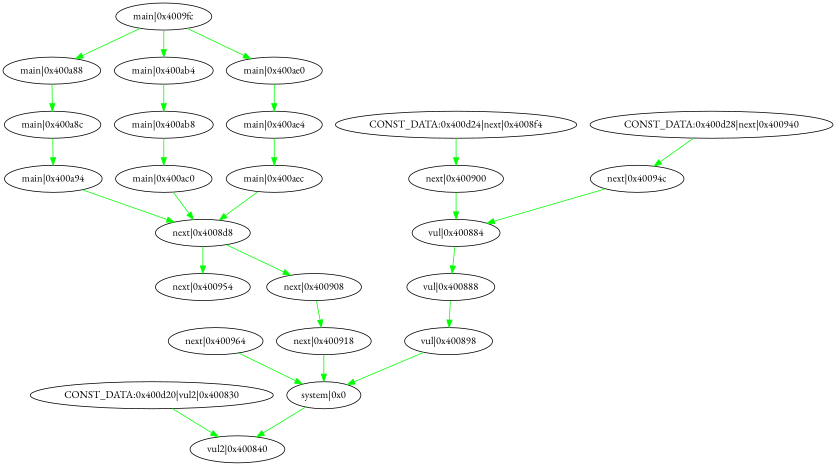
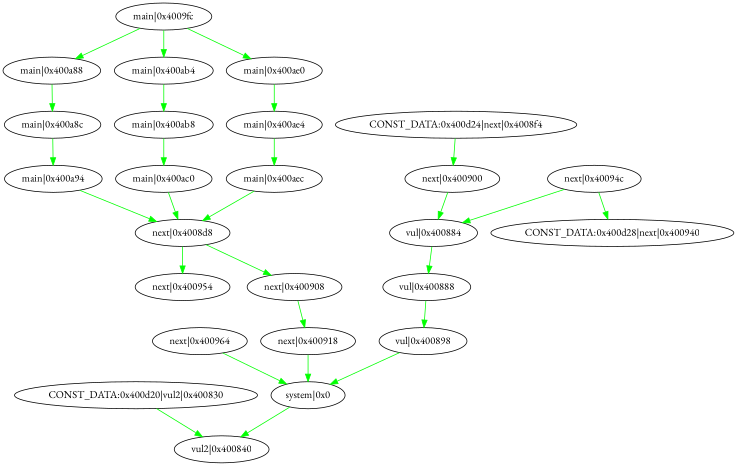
edge "CONST_DATA:0x400d28|next|0x400940" -> "next|0x40094c": reversed
